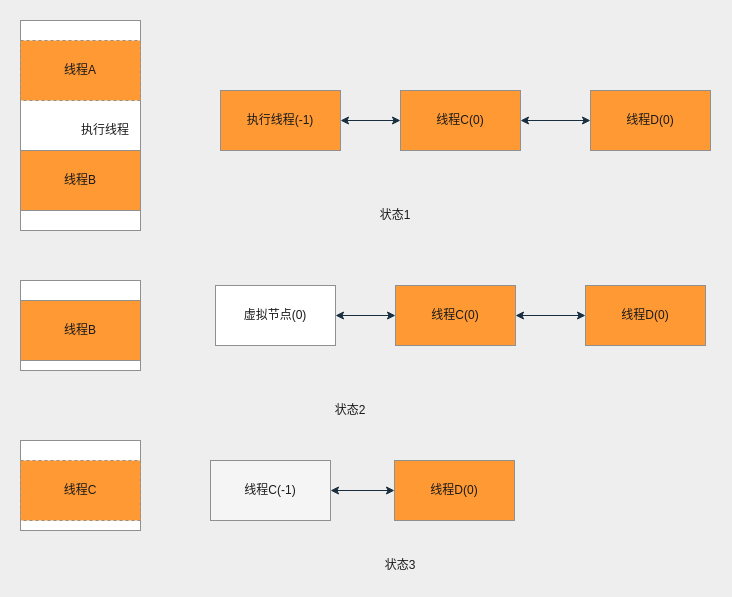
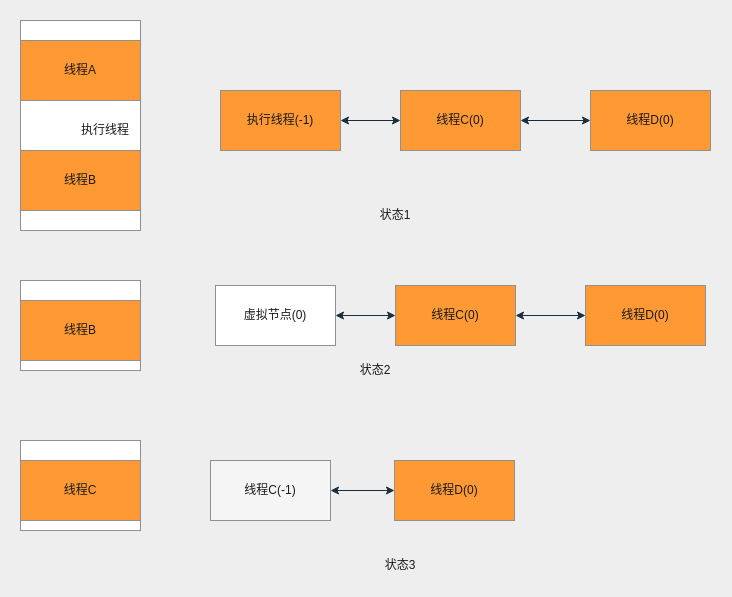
node "线程A": style dashed -> solid
node "状态2": moved (351, 411) -> (376, 371)
node "线程C": style dashed -> solid
